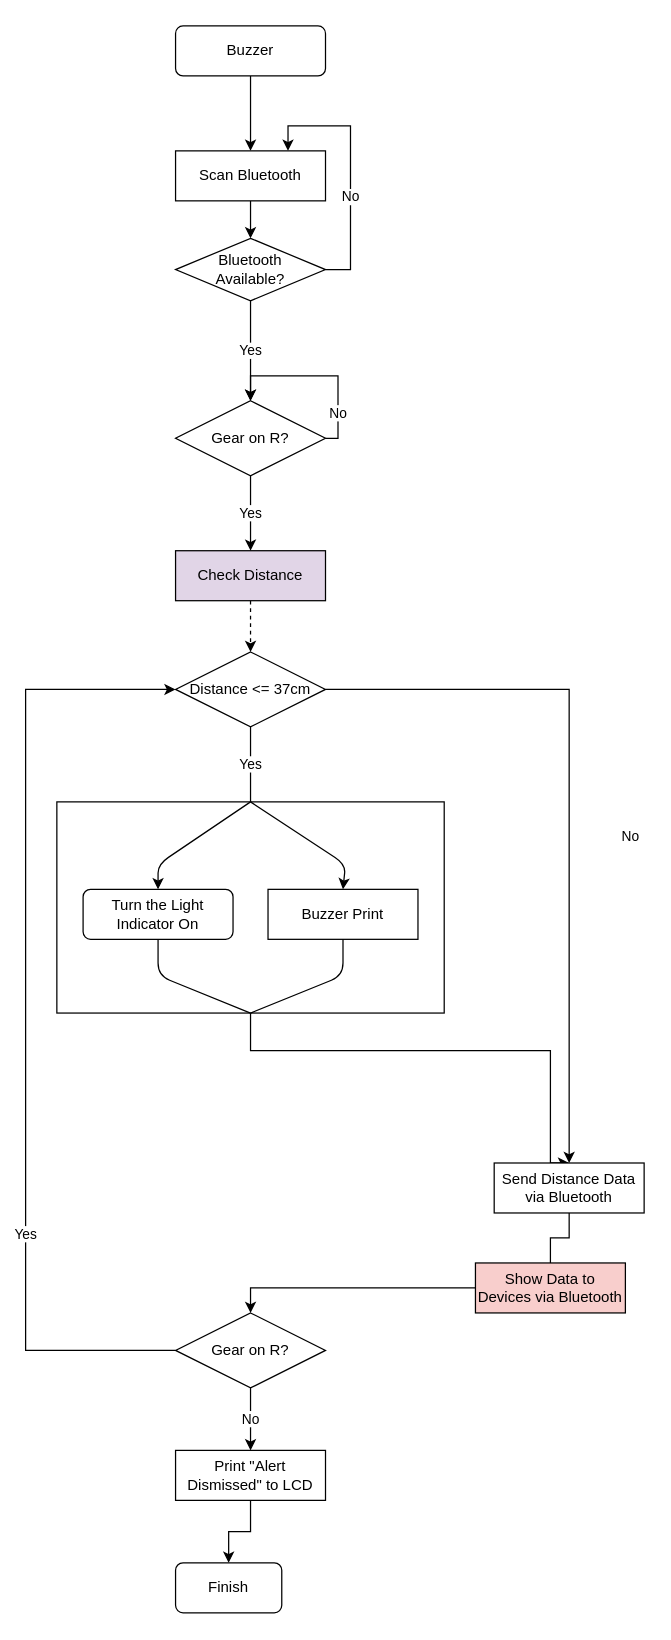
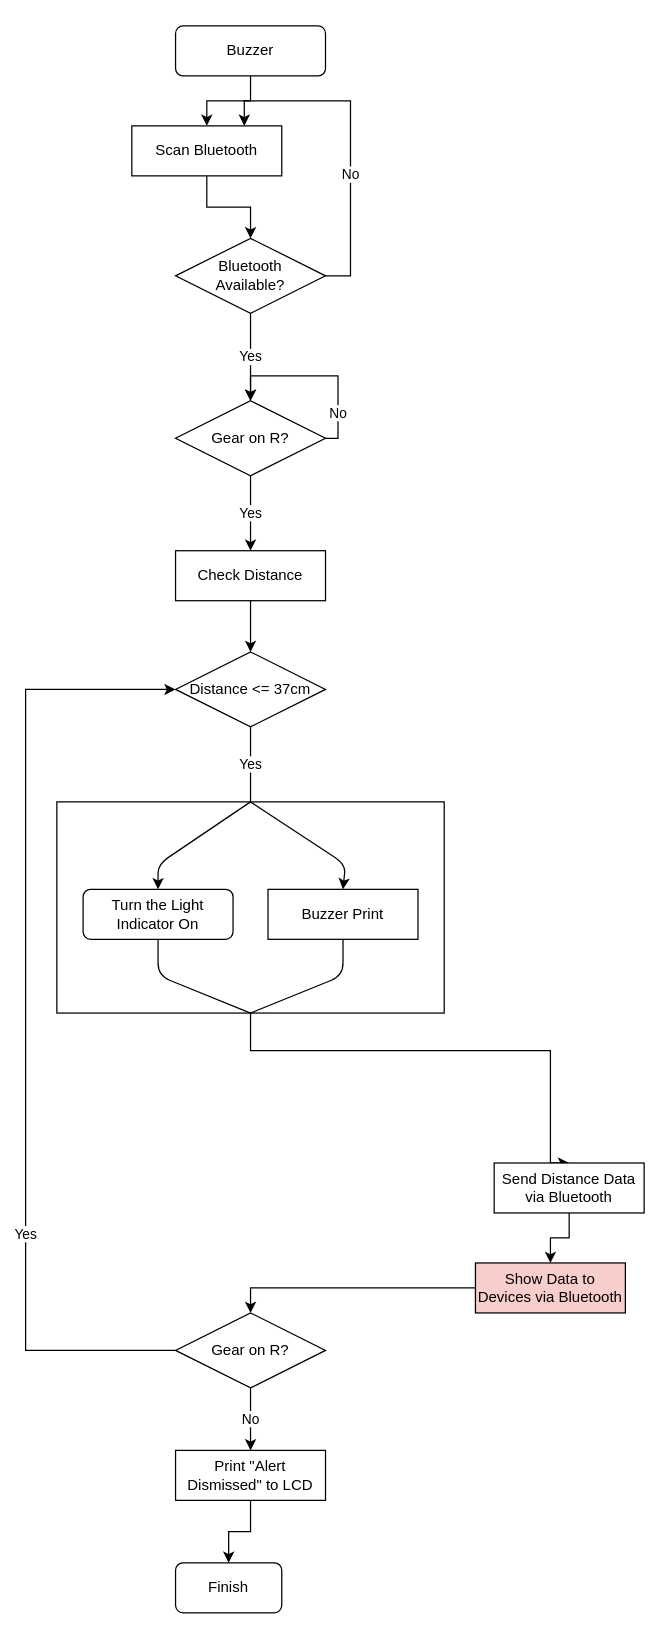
node "Scan Bluetooth": moved (251, 176) -> (207, 151)
node "Bluetooth Available?": size 150x63 -> 150x75
node "Check Distance": fillcolor #e1d5e7 -> #ffffff
edge "Check Distance" -> "Distance <= 37cm": style dashed -> solid
edge "Distance <= 37cm" -> "Send Distance Data via Bluetooth": removed, label "No"
edge "Send Distance Data via Bluetooth" -- "Show Data to Devices via Bluetooth": arrowhead none -> classic
